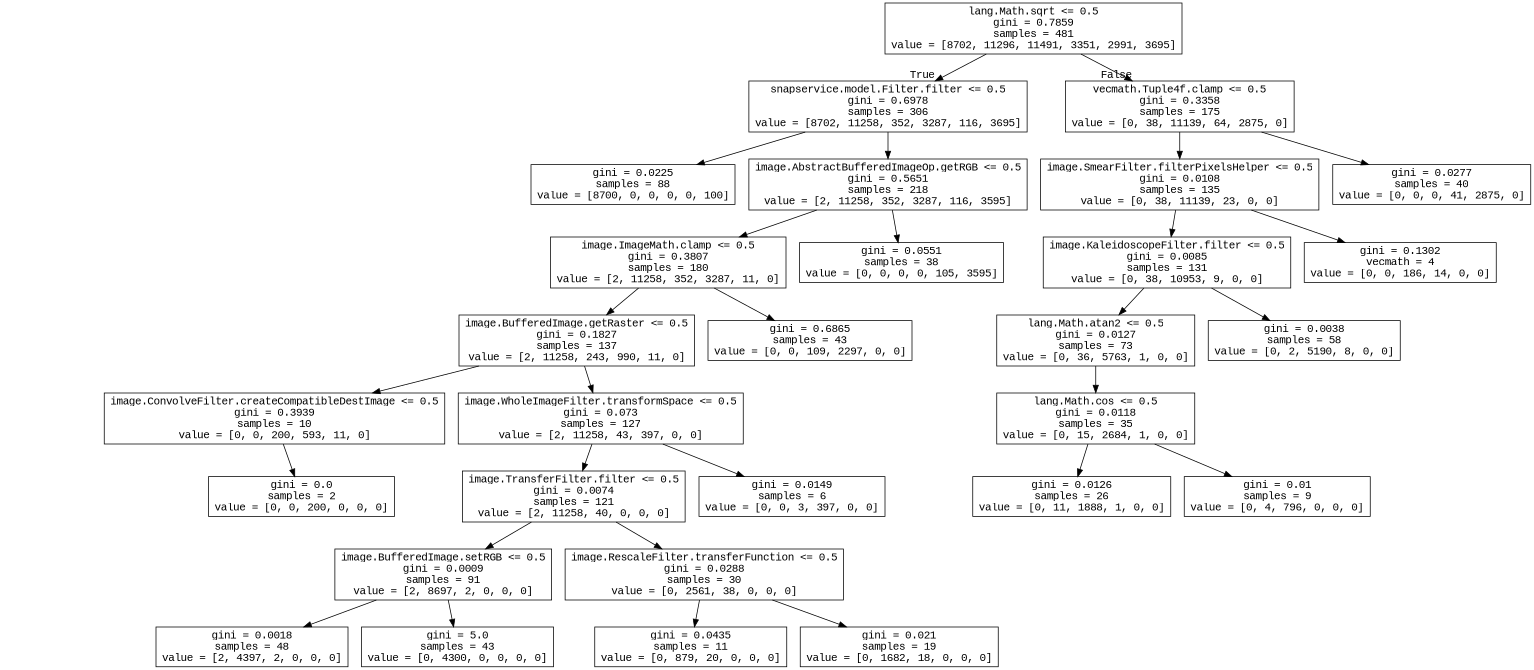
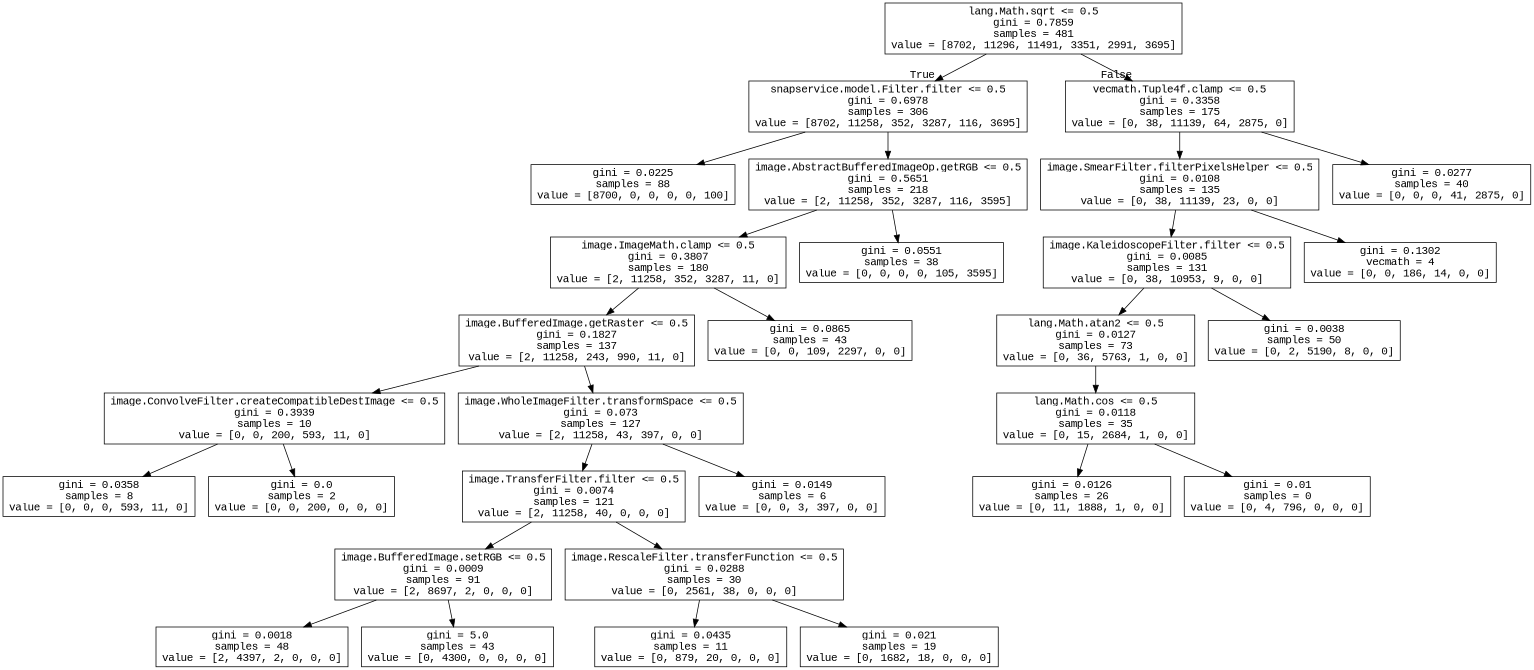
node "gini = 0.6865 samples = 43 value = [0, 0, 109, 2297, 0, 0]": label "gini = 0.6865 samples = 43 value = [0, 0, 109, 2297, 0, 0]" -> "gini = 0.0865 samples = 43 value = [0, 0, 109, 2297, 0, 0]"
node "gini = 0.0038 samples = 58 value = [0, 2, 5190, 8, 0, 0]": label "gini = 0.0038 samples = 58 value = [0, 2, 5190, 8, 0, 0]" -> "gini = 0.0038 samples = 50 value = [0, 2, 5190, 8, 0, 0]"
node "gini = 0.0358 samples = 8 value = [0, 0, 0, 593, 11, 0]": added
node "gini = 0.01 samples = 9 value = [0, 4, 796, 0, 0, 0]": label "gini = 0.01 samples = 9 value = [0, 4, 796, 0, 0, 0]" -> "gini = 0.01 samples = 0 value = [0, 4, 796, 0, 0, 0]"
